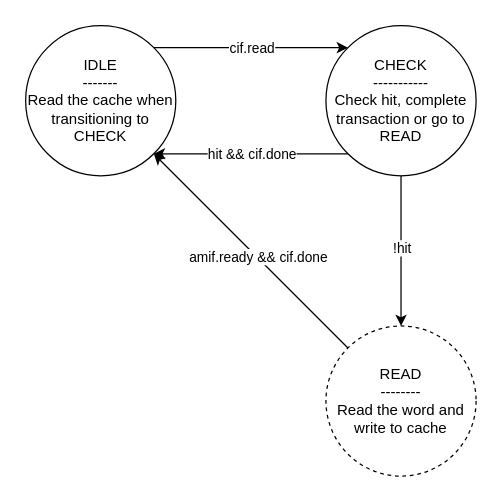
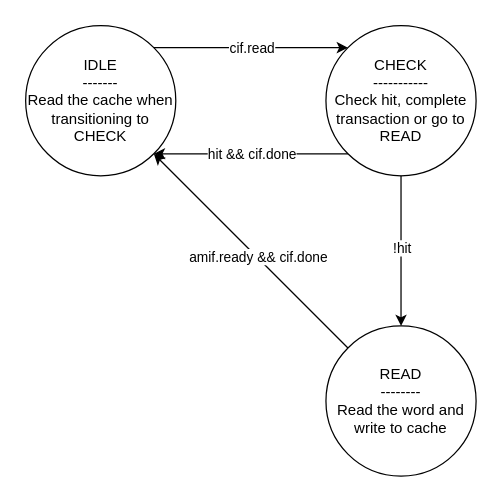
node "READ -------- Read the word and write to cache": style dashed -> solid
